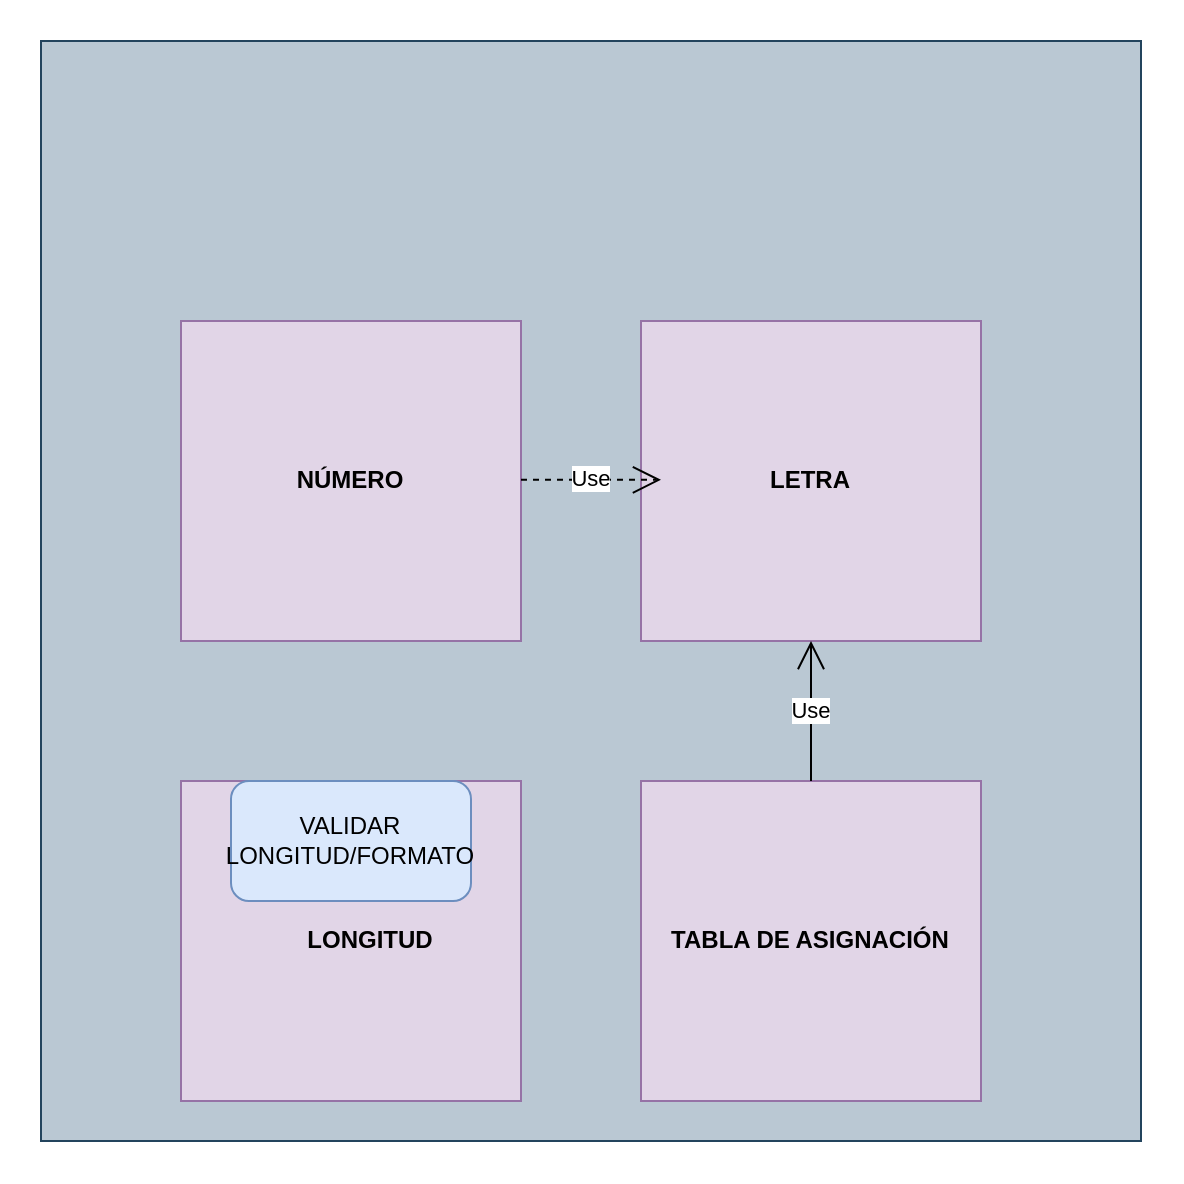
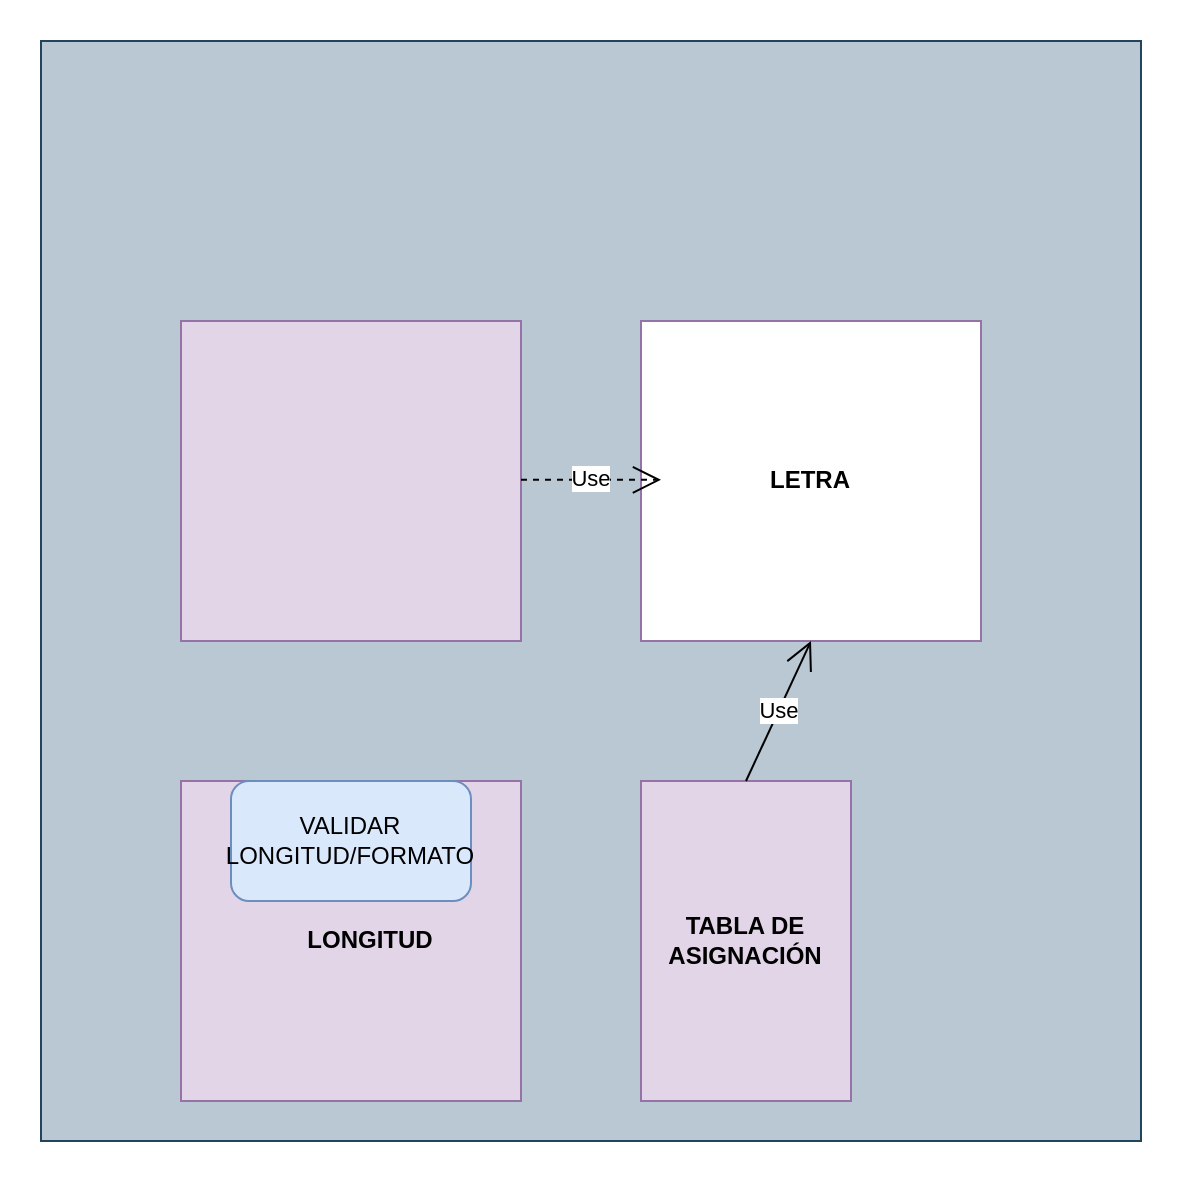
node "NÚMERO": removed
node "LETRA": fillcolor #e1d5e7 -> #ffffff
node "TABLA DE ASIGNACIÓN": size 340x320 -> 210x320
